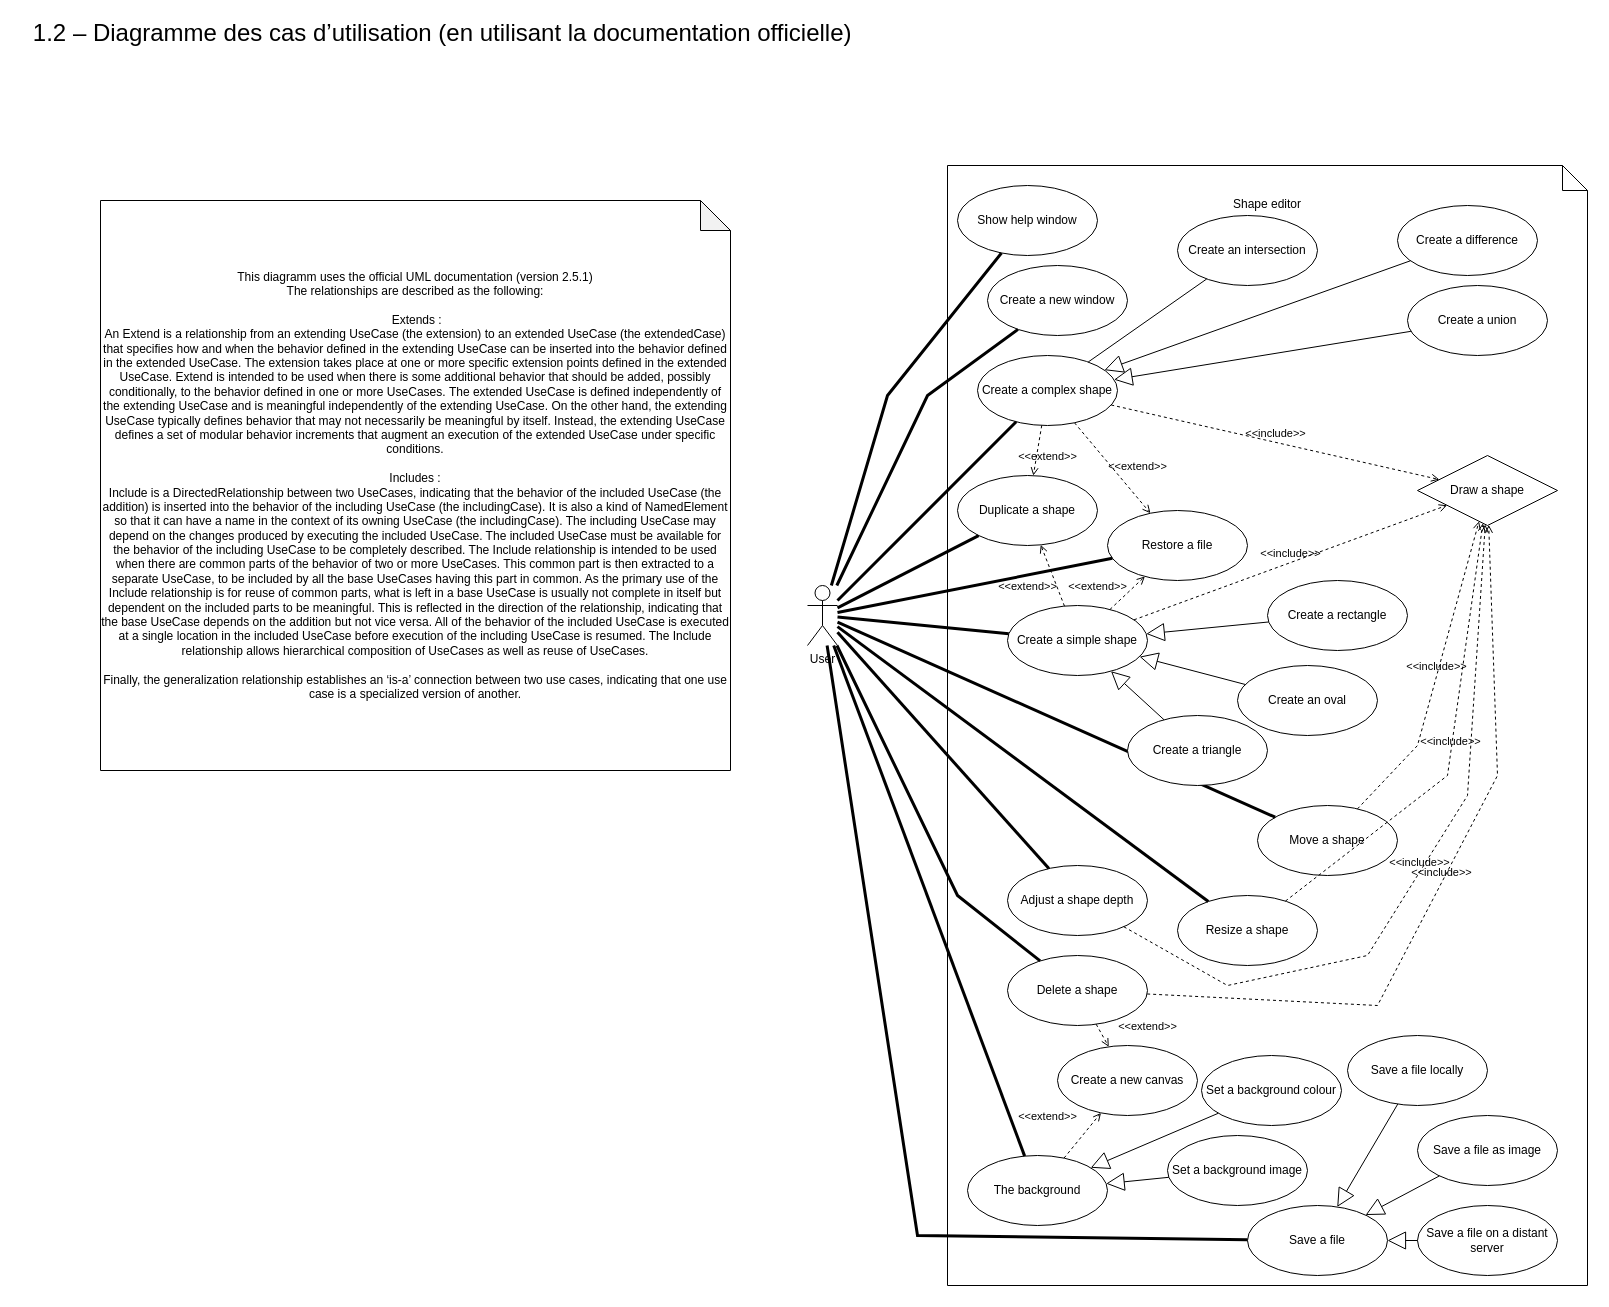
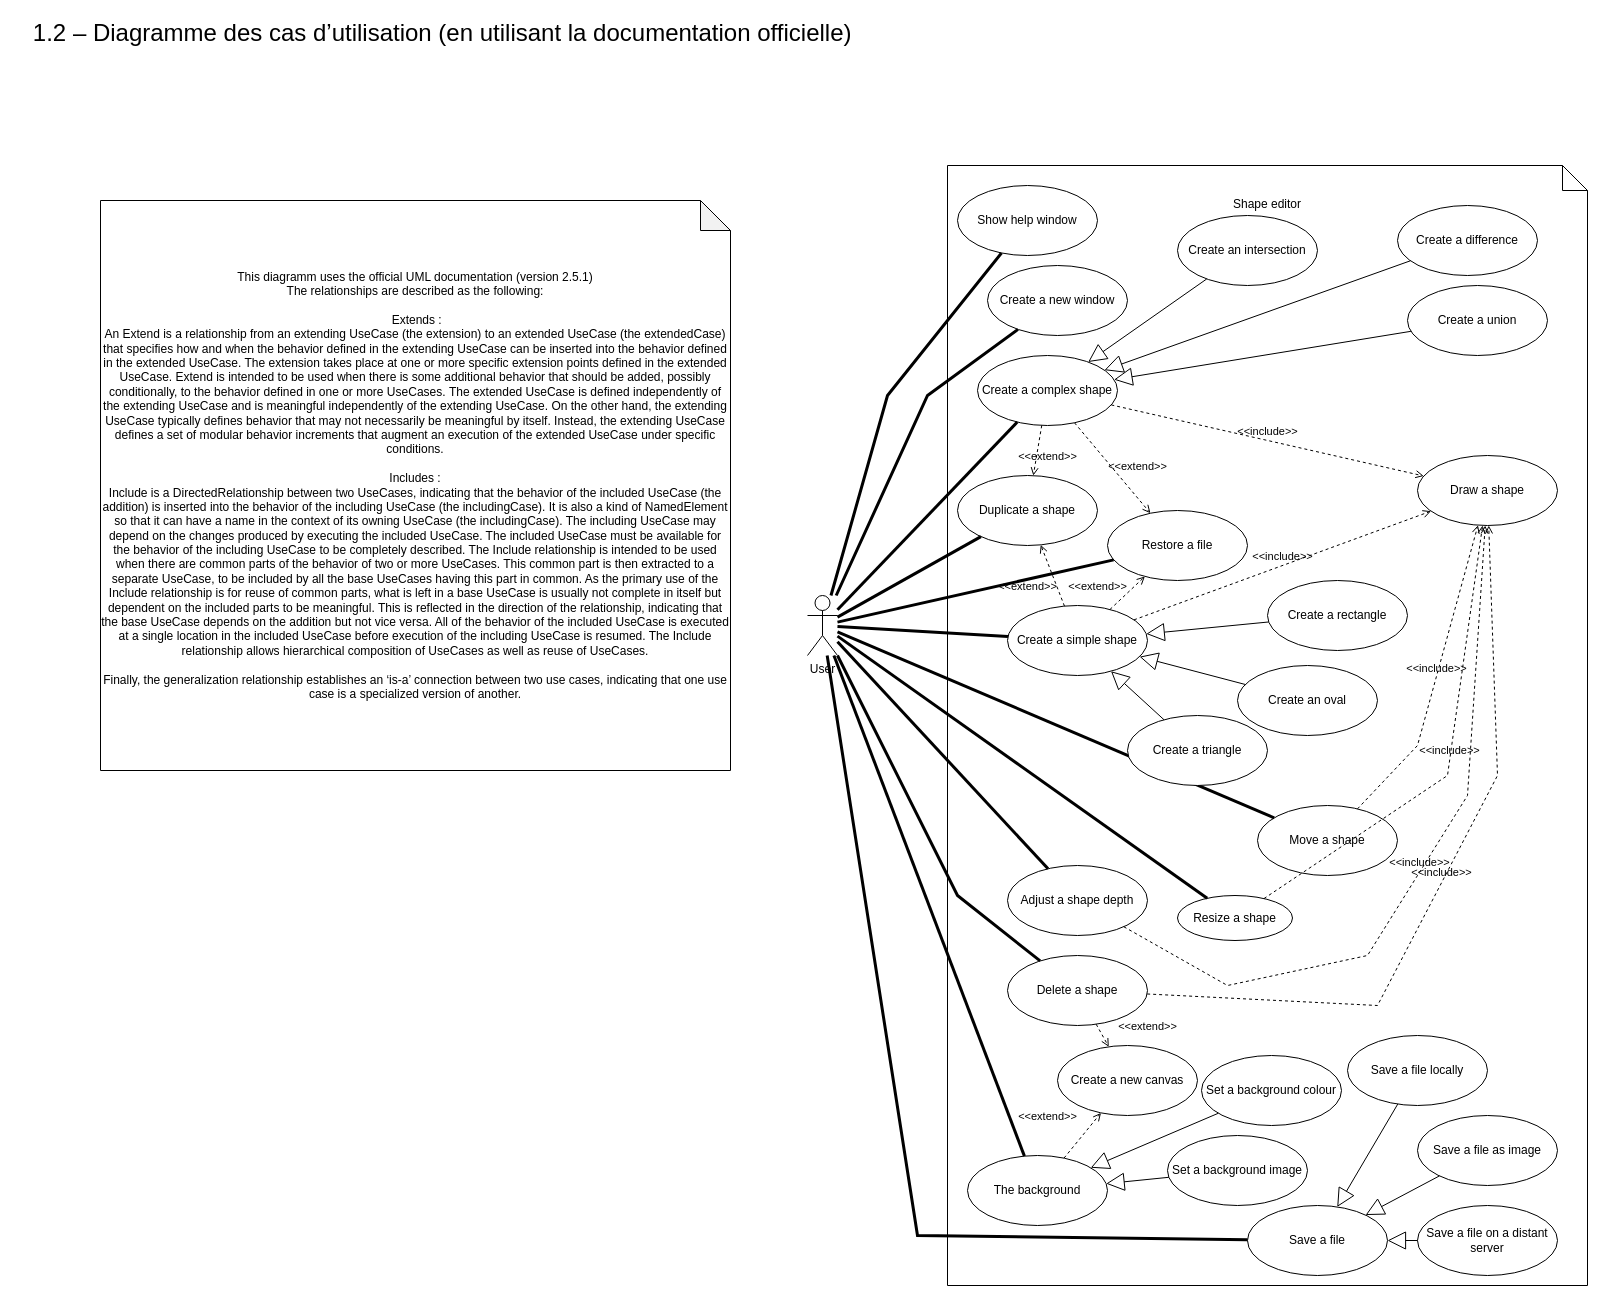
edge "Create an intersection" -- "Create a complex shape": arrowhead none -> block
node "Draw a shape": shape diamond -> ellipse
node "User": moved (823, 616) -> (823, 626)
node "Resize a shape": size 140x70 -> 115x45
